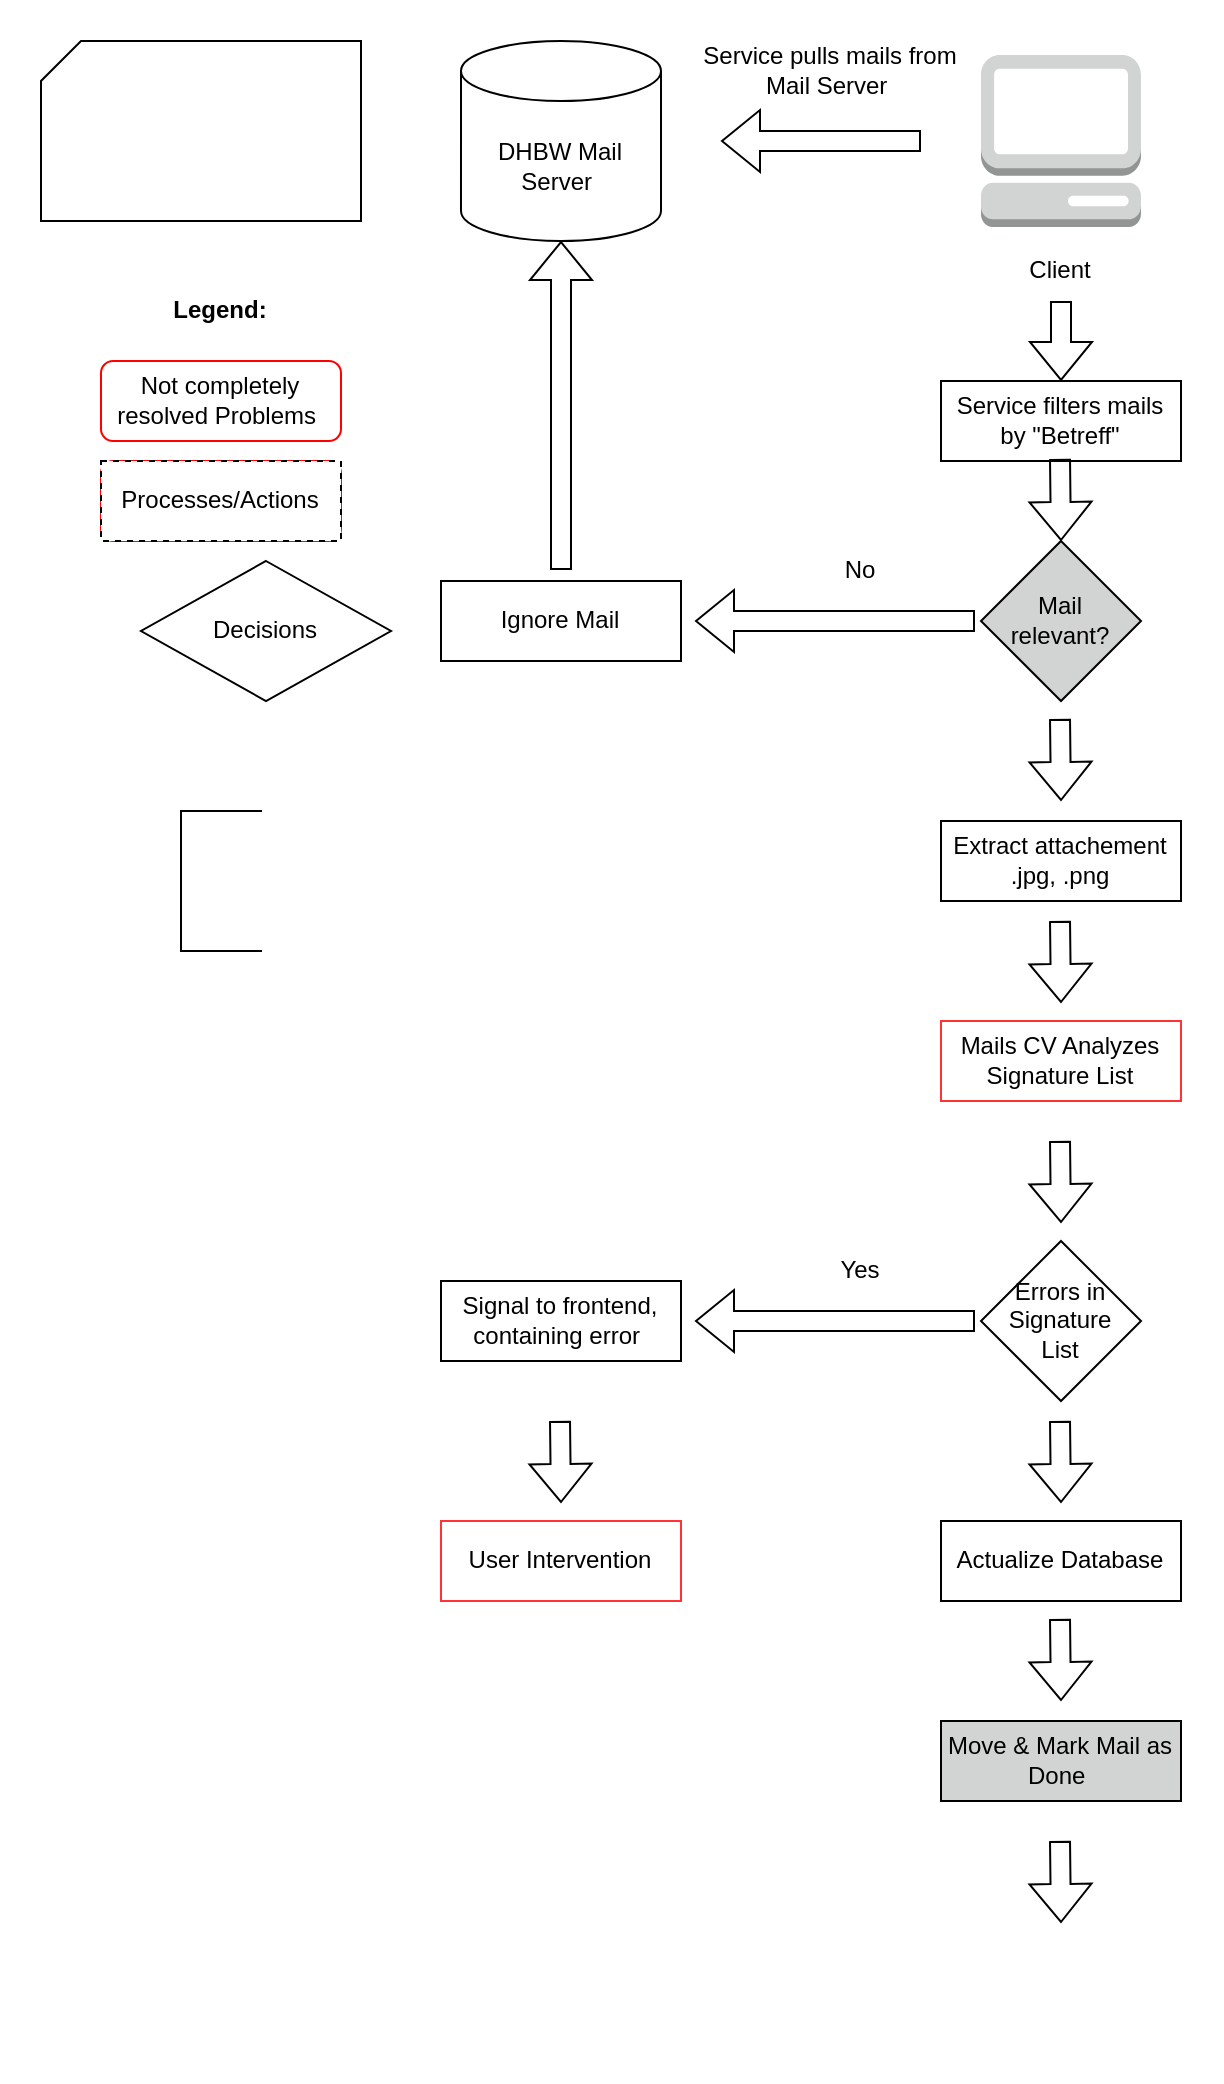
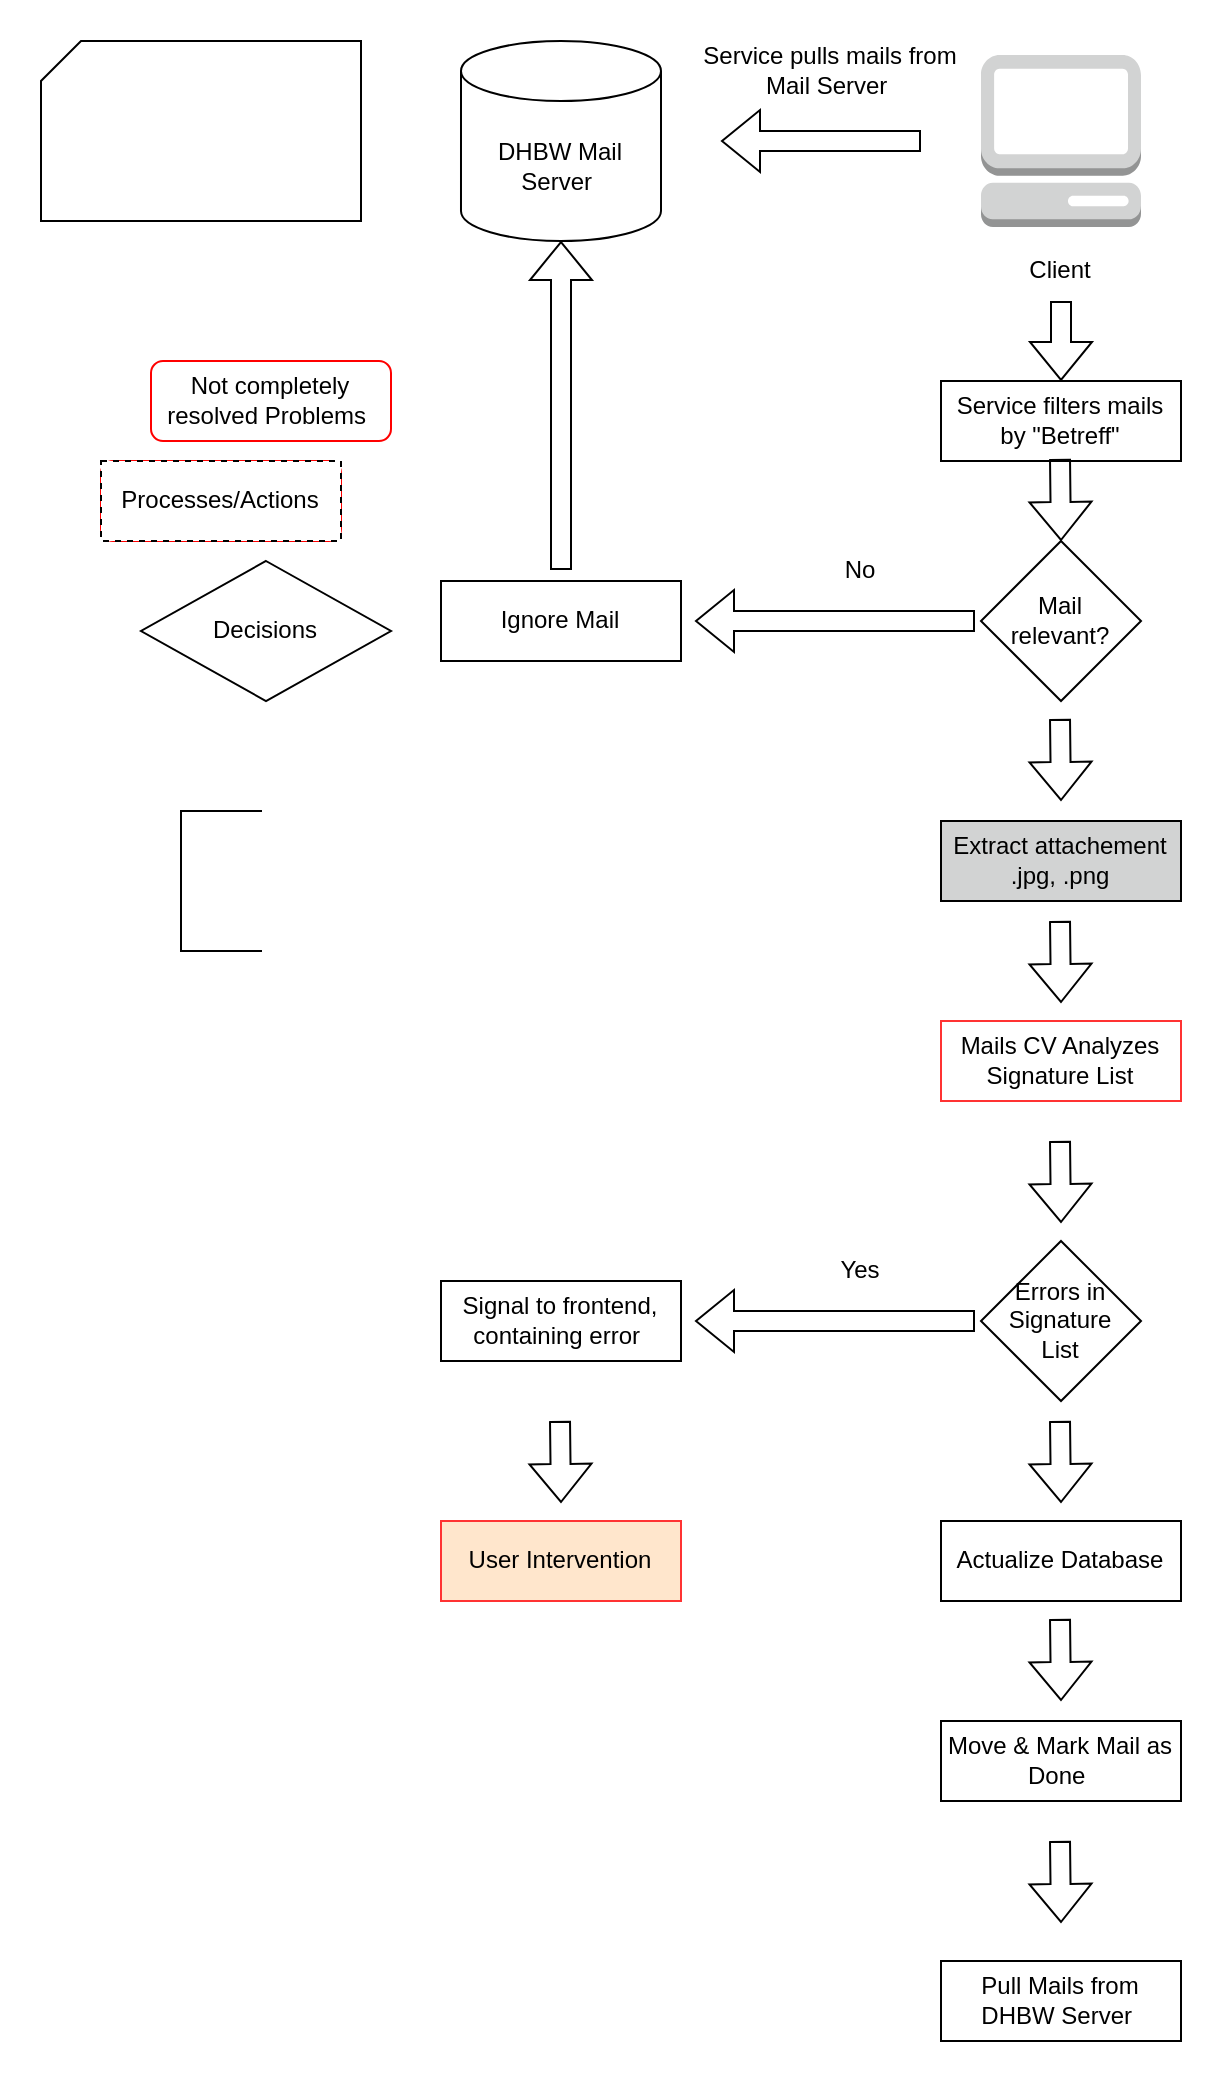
node "Legend:": removed
node "Not completely resolved Problems": moved (221, 401) -> (271, 401)
node "Mail relevant?": fillcolor #d2d3d3 -> #ffffff
node "Extract attachement .jpg, .png": fillcolor #ffffff -> #d2d3d3
node "User Intervention": fillcolor #ffffff -> #ffe6cc
node "Move & Mark Mail as Done": fillcolor #d2d3d3 -> #ffffff
node "Pull Mails from DHBW Server": added
